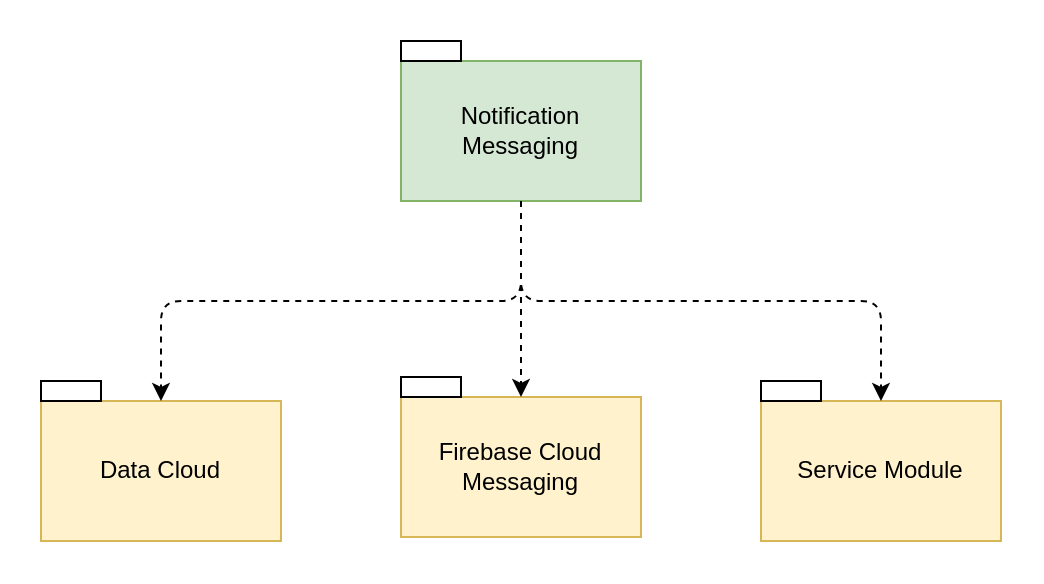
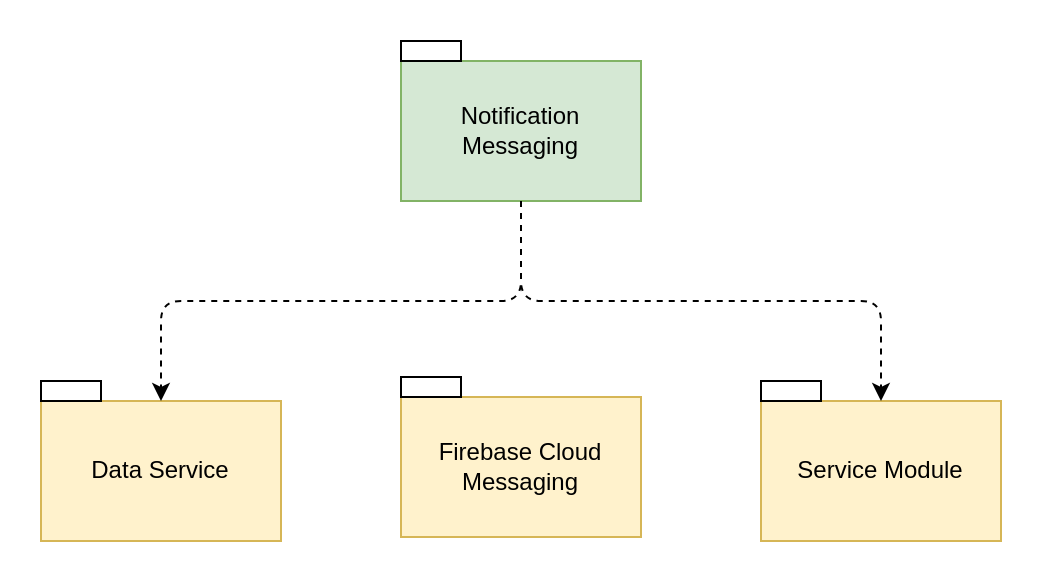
edge "Notification Messaging" -> "Firebase Cloud Messaging": removed
node "Data Cloud": label "Data Cloud" -> "Data Service"
